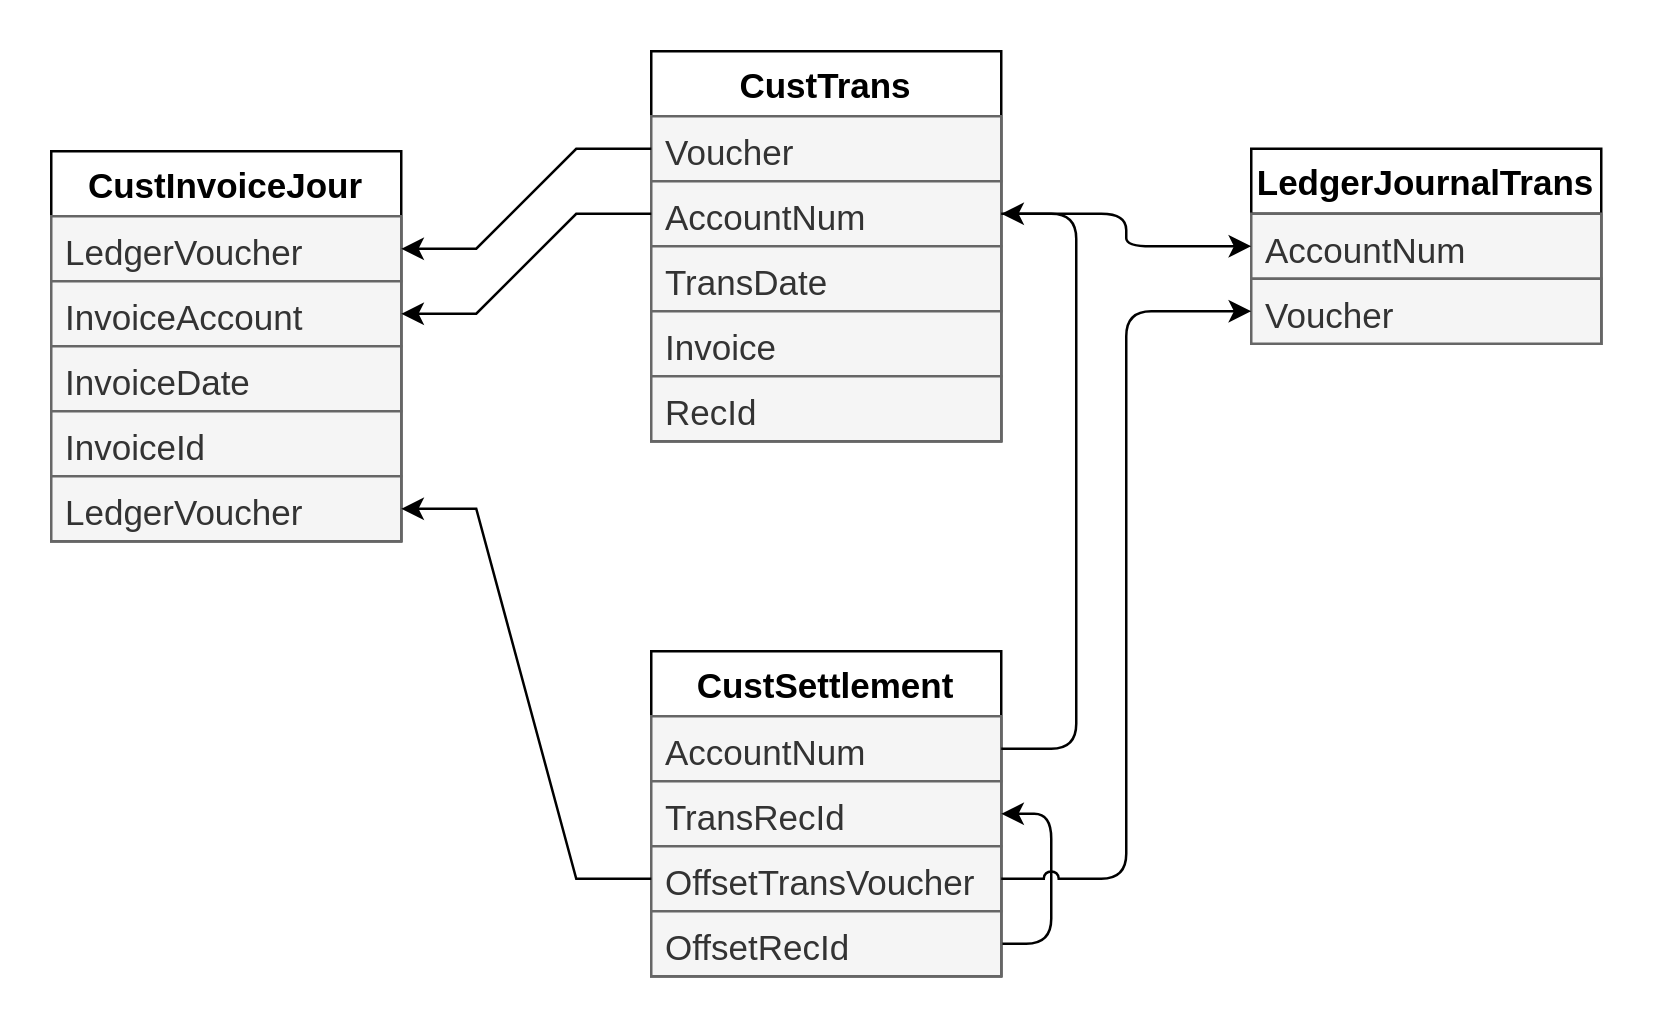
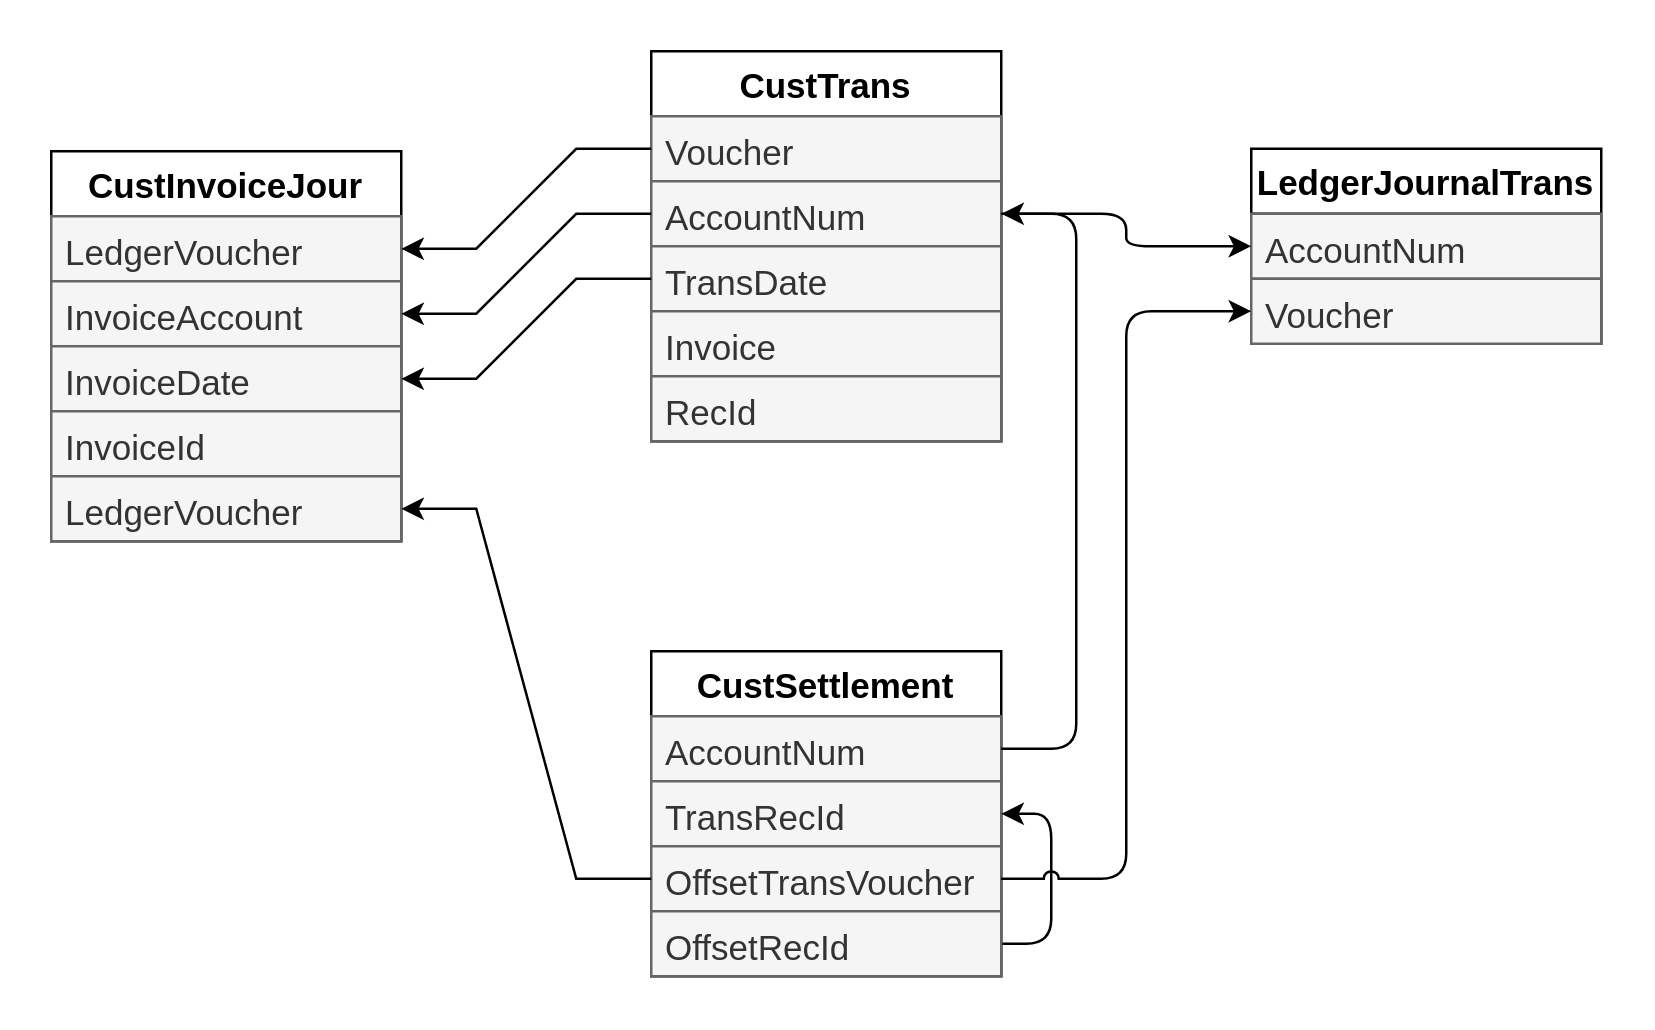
edge "TransDate" -> "InvoiceDate": added
